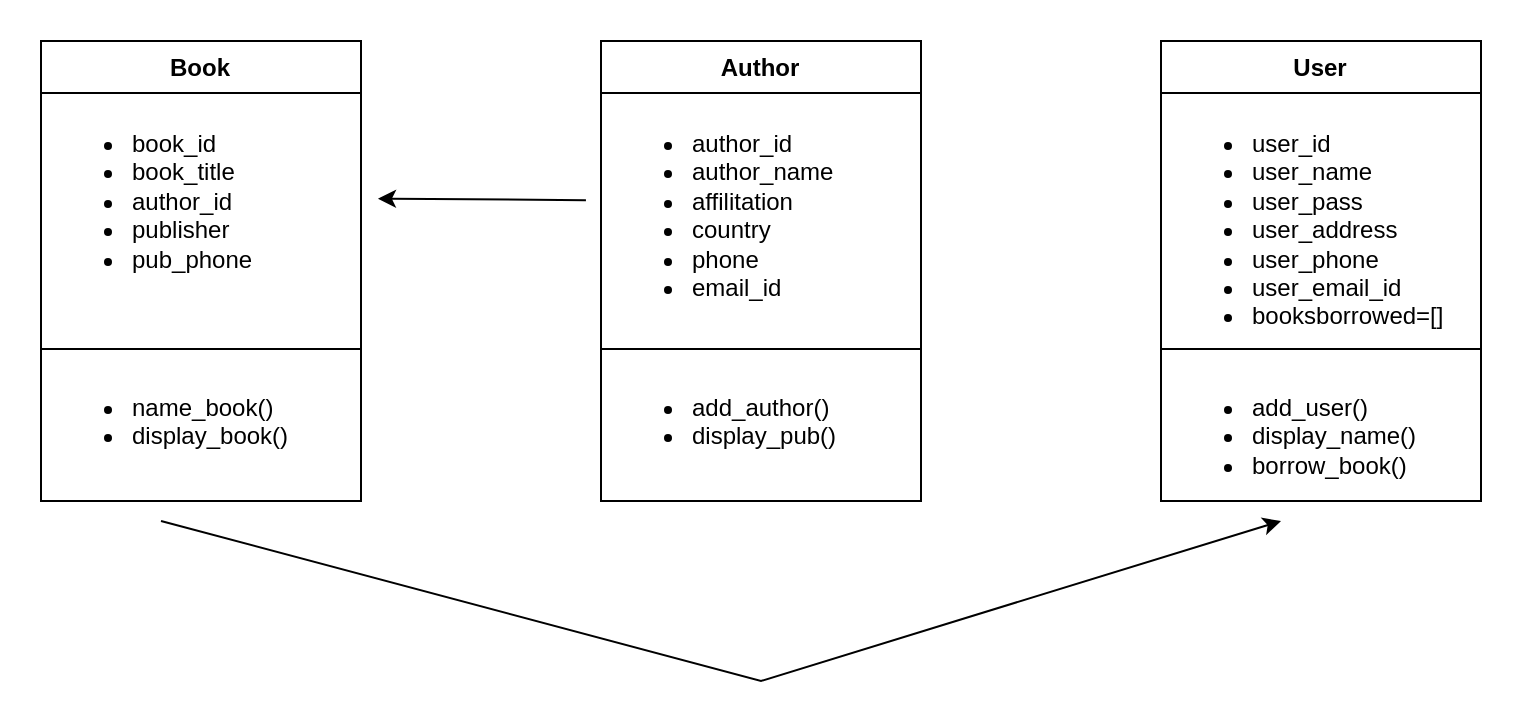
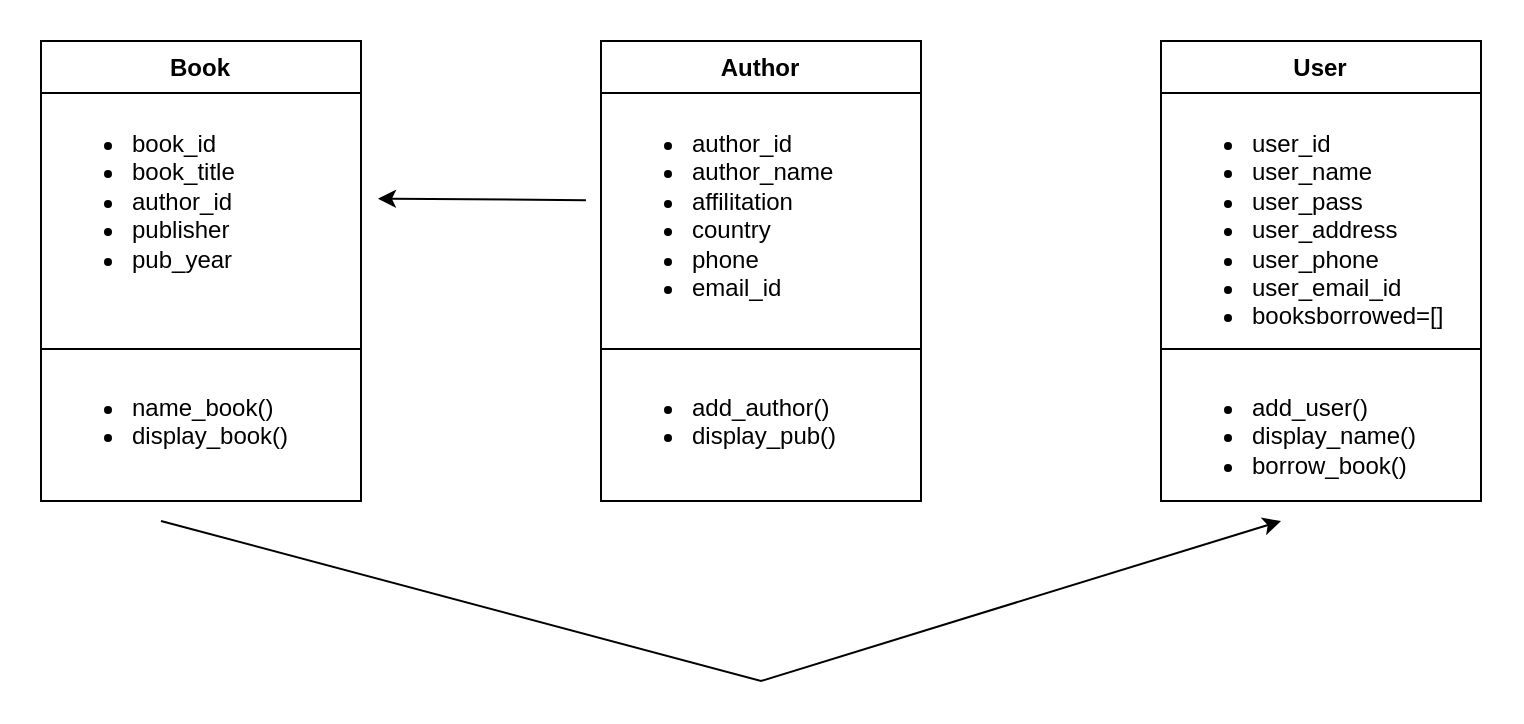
node "book_id book_title author_id publisher pub_phone": label "book_id book_title author_id publisher pub_phone" -> "book_id book_title author_id publisher pub_year"
